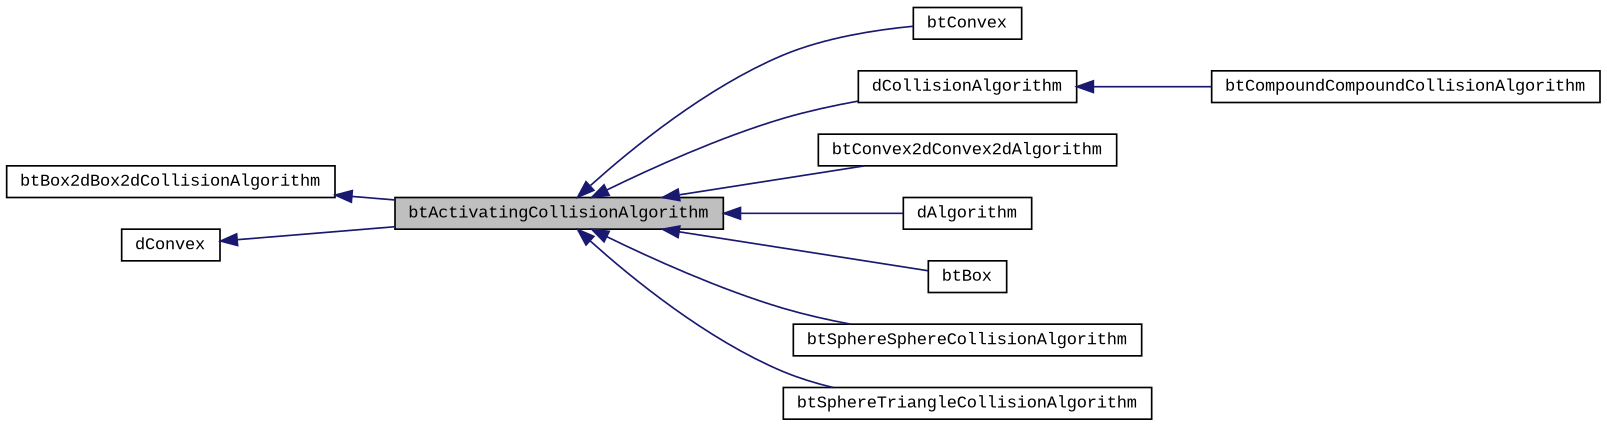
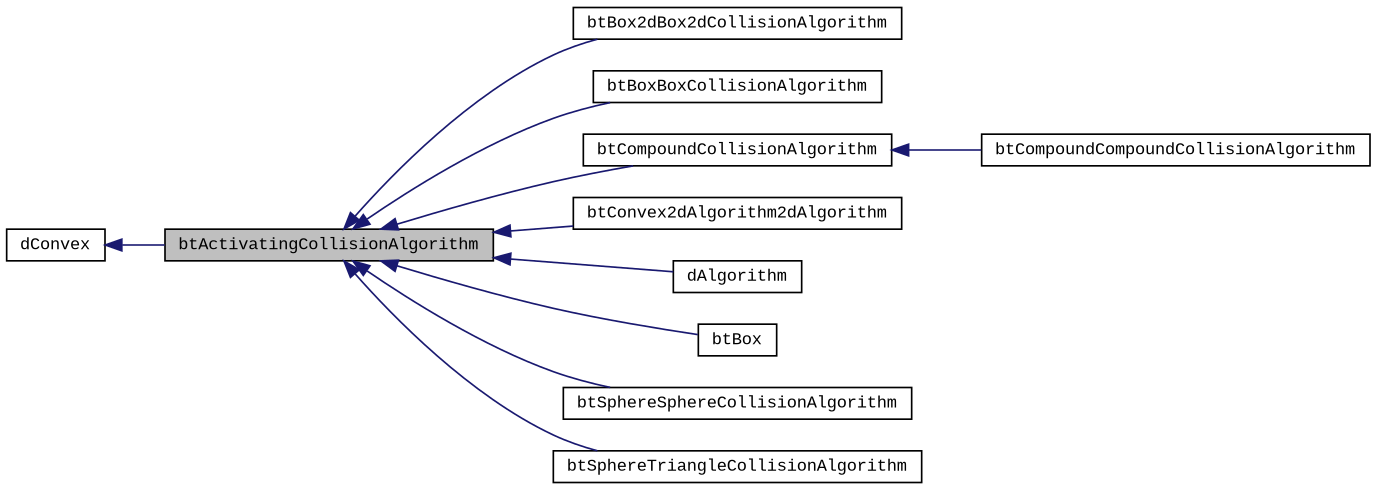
node "btConvex": label "btConvex" -> "btBoxBoxCollisionAlgorithm"
node "dCollisionAlgorithm": label "dCollisionAlgorithm" -> "btCompoundCollisionAlgorithm"
node "btConvex2dConvex2dAlgorithm": label "btConvex2dConvex2dAlgorithm" -> "btConvex2dAlgorithm2dAlgorithm"
edge "btActivatingCollisionAlgorithm" -> "btBox2dBox2dCollisionAlgorithm": reversed
